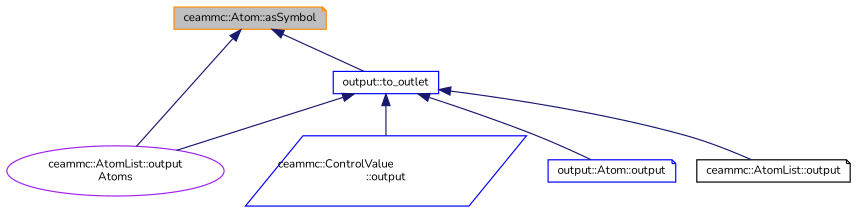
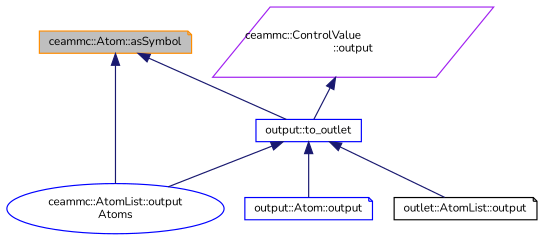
edge "ceammc::ControlValue ::output" -> "output::to_outlet": reversed
node "ceammc::AtomList::output Atoms": color purple -> blue
node "ceammc::ControlValue ::output": color blue -> purple
node "ceammc::AtomList::output": label "ceammc::AtomList::output" -> "outlet::AtomList::output"
